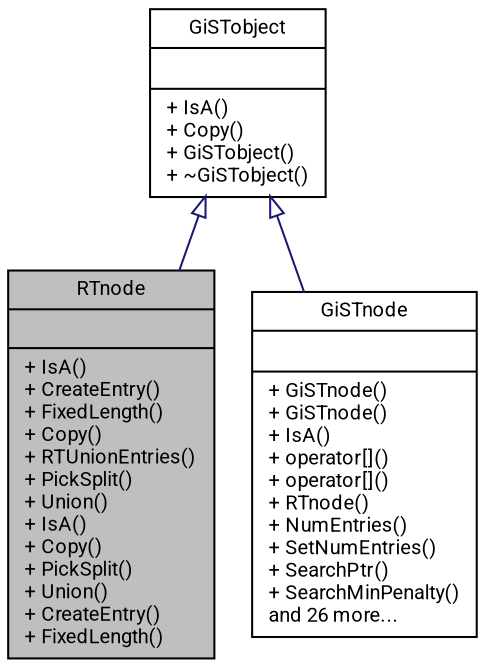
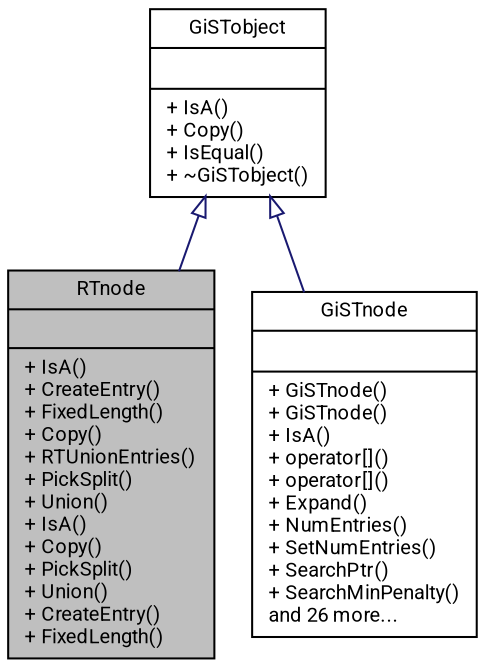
node "GiSTobject": text "+ GiSTobject()" -> "+ IsEqual()"
node "GiSTnode": text "+ RTnode()" -> "+ Expand()"
